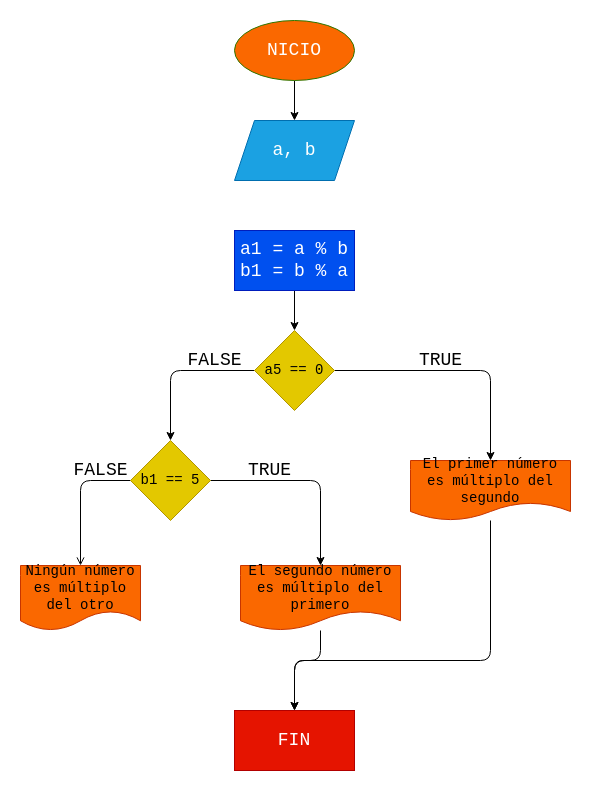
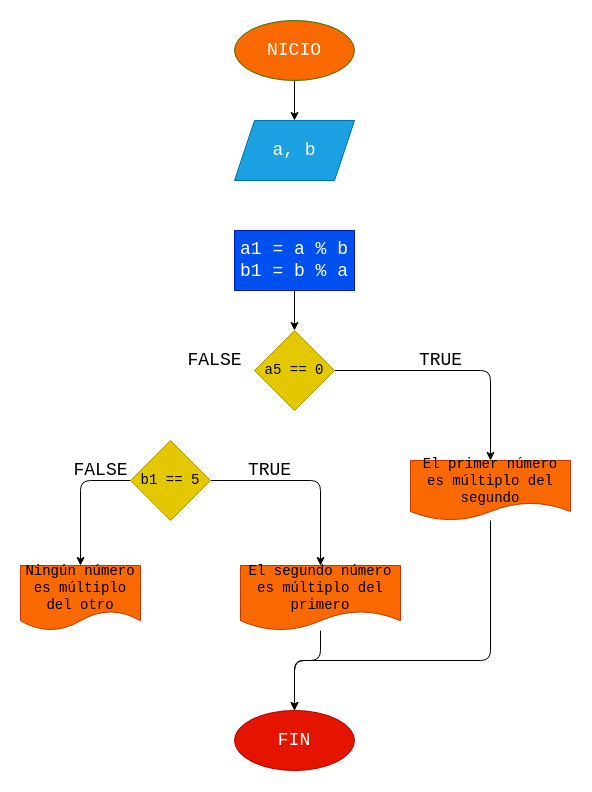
edge "a5 == 0" -> "b1 == 5": removed
edge "b1 == 5" -> "Ningún número es múltiplo del otro": arrowhead open -> classic
node "FIN": shape rectangle -> ellipse
